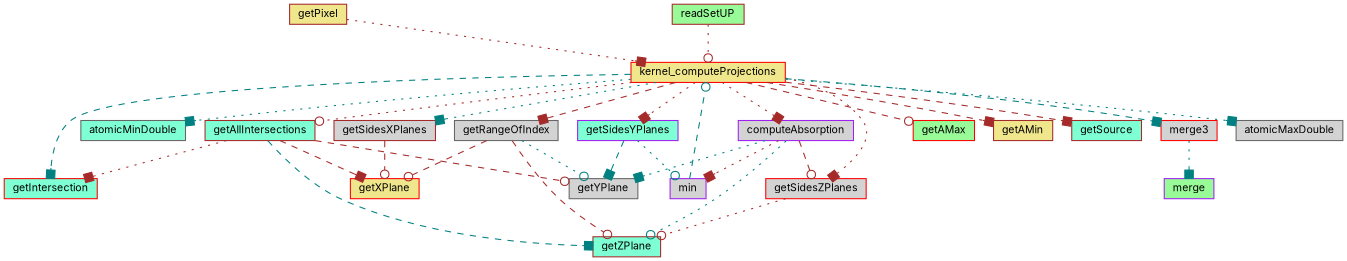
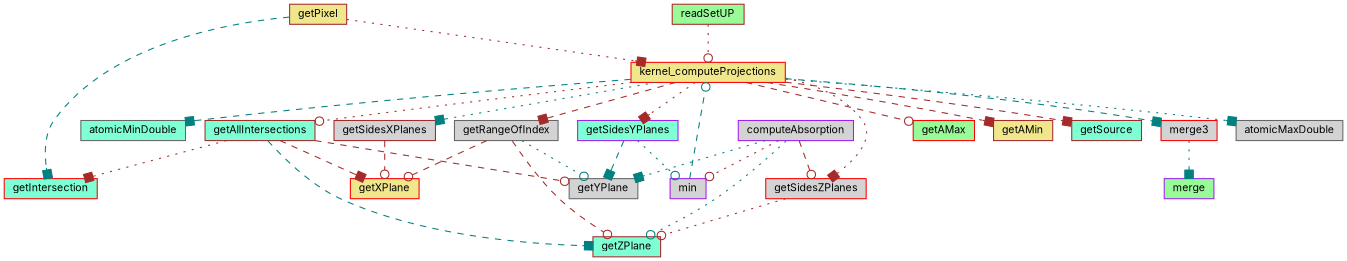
edge "kernel_computeProjections" -> "getIntersection": now "getPixel" -> "getIntersection"
edge "kernel_computeProjections" -> "atomicMinDouble": style dotted -> dashed
edge "kernel_computeProjections" -> "computeAbsorption": removed
edge "computeAbsorption" -> "min": arrowhead box -> odot
